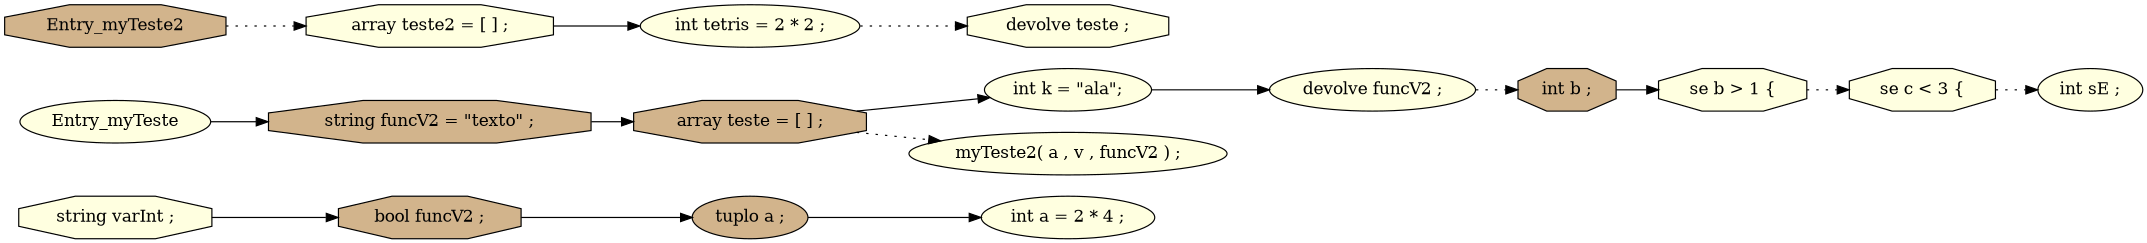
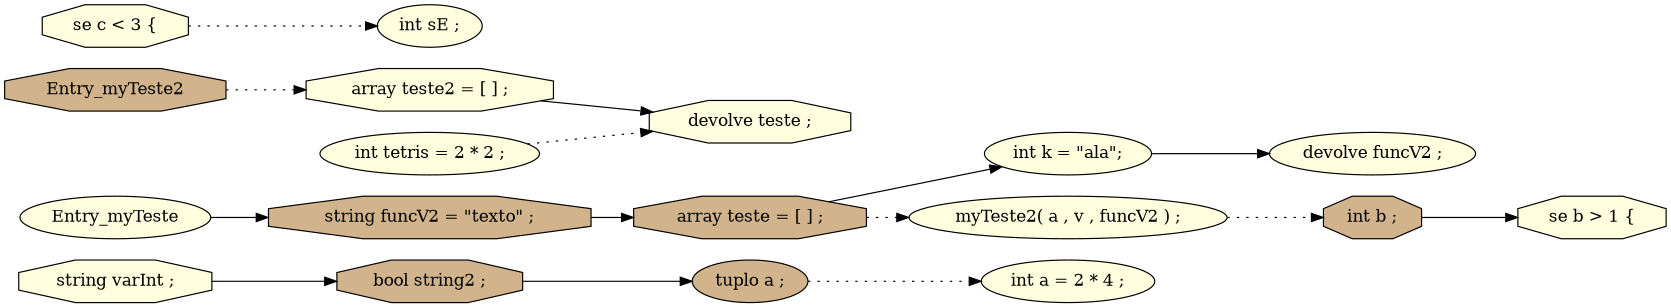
edge "array teste2 = [ ] ;" -> "int tetris = 2 * 2 ;": now "array teste2 = [ ] ;" -> "devolve teste ;"
edge "devolve funcV2 ;" -> "int b ;": now "myTeste2( a , v , funcV2 ) ;" -> "int b ;"
edge "se b > 1 {" -> "se c < 3 {": removed
node "bool funcV2 ;": label "bool funcV2 ;" -> "bool string2 ;"
edge "tuplo a ;" -> "int a = 2 * 4 ;": style solid -> dotted
